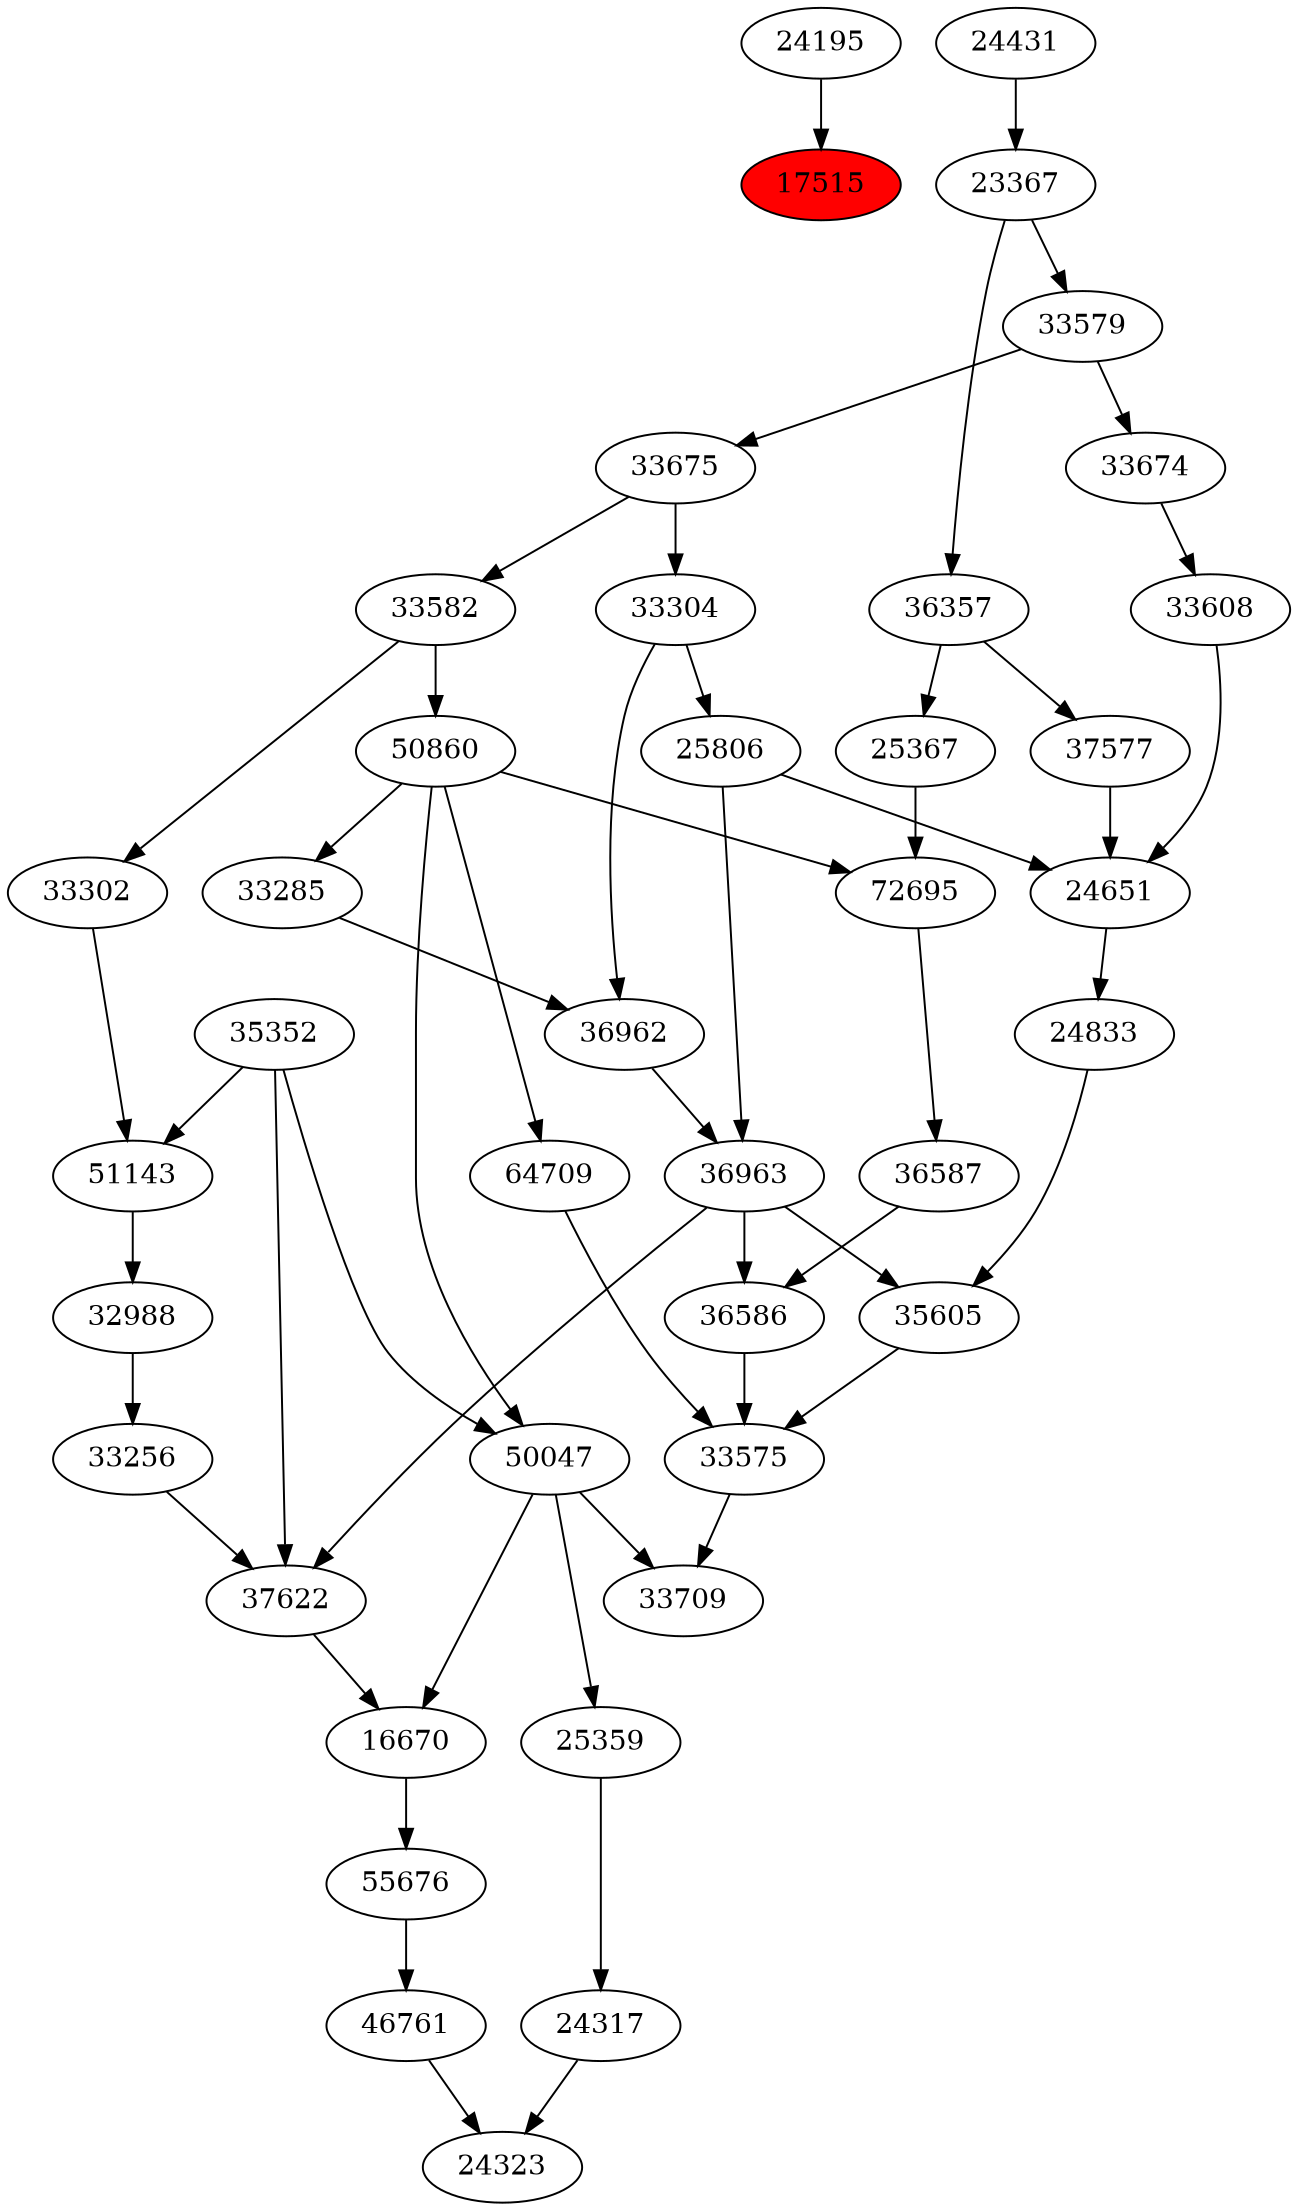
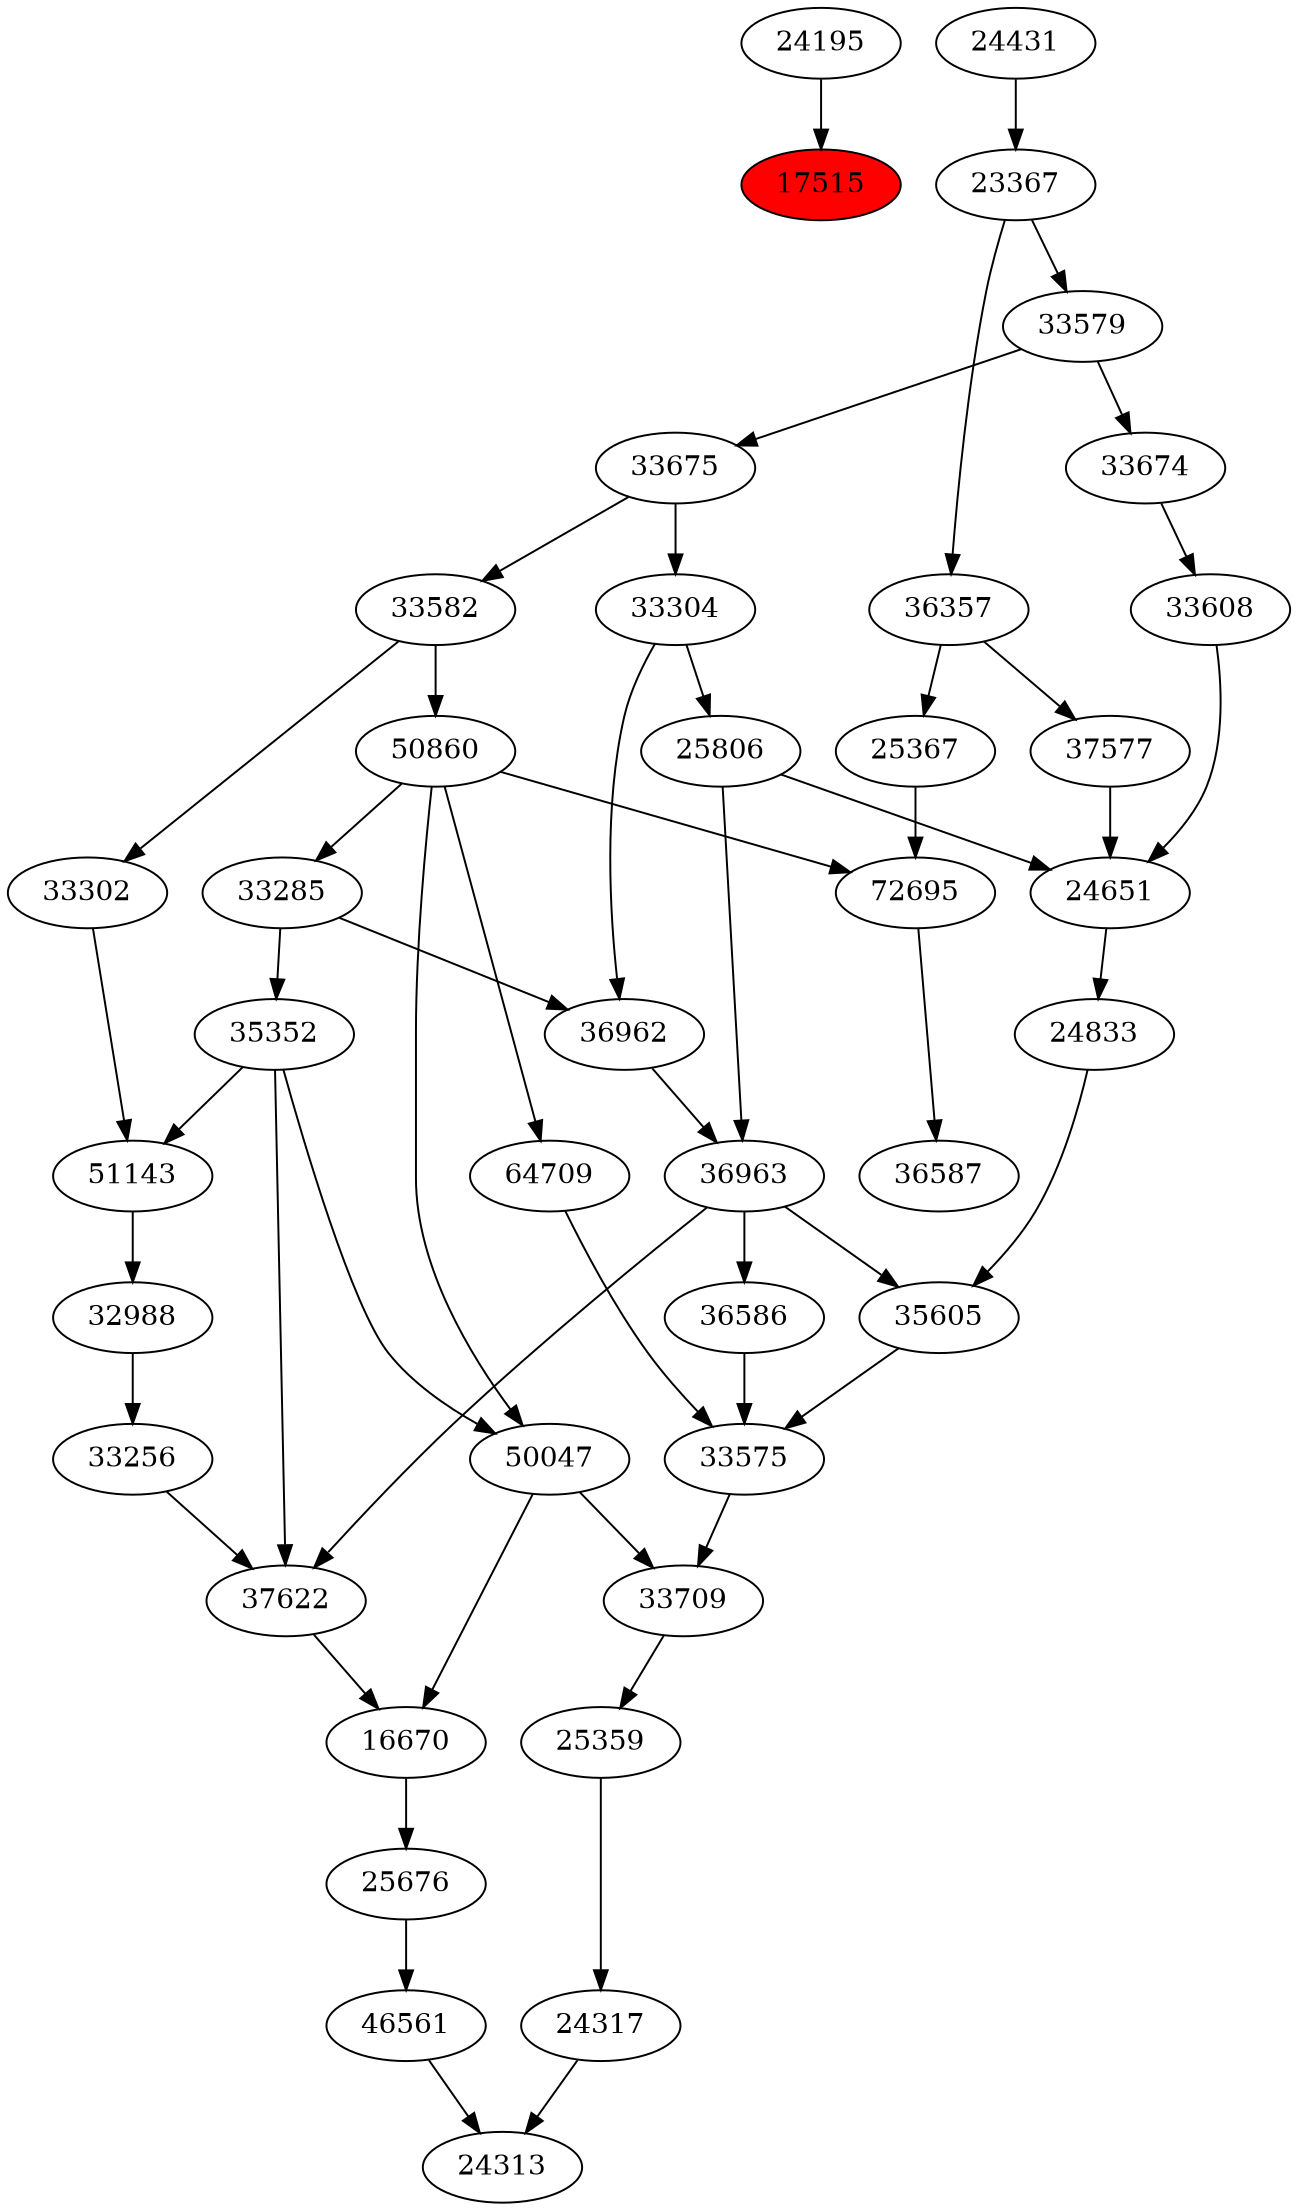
edge "33285" -> "35352": added
edge "36587" -> "36586": removed
edge "50047" -> "25359": now "33709" -> "25359"
node "55676": label "55676" -> "25676"
node "46761": label "46761" -> "46561"
node "24323": label "24323" -> "24313"
